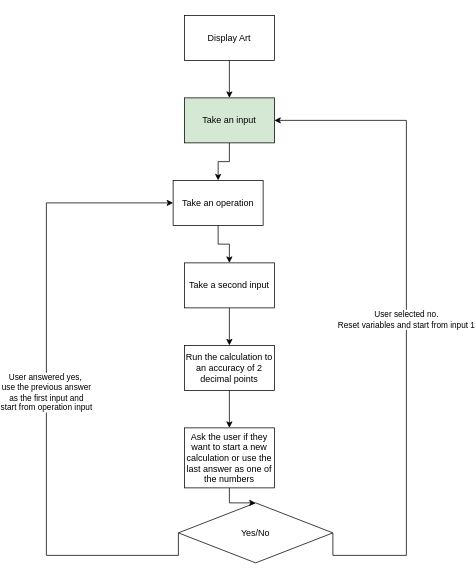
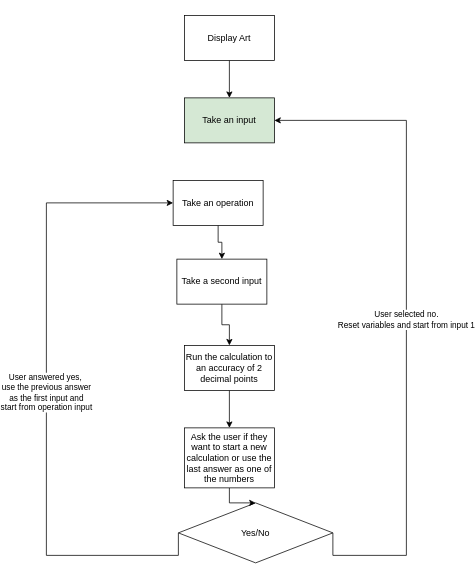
edge "Take an input" -> "Take an operation": removed
node "Take a second input": moved (229, 285) -> (222, 282)
